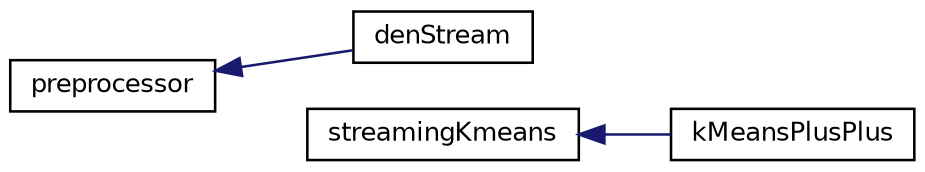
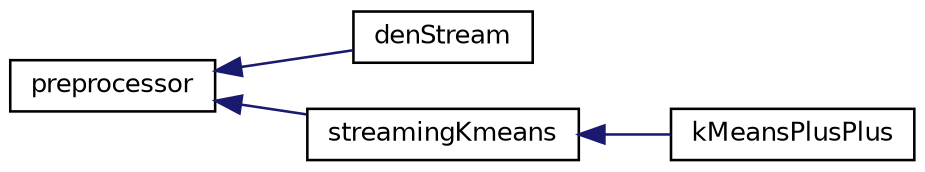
edge "streamingKmeans" -> "preprocessor": added
